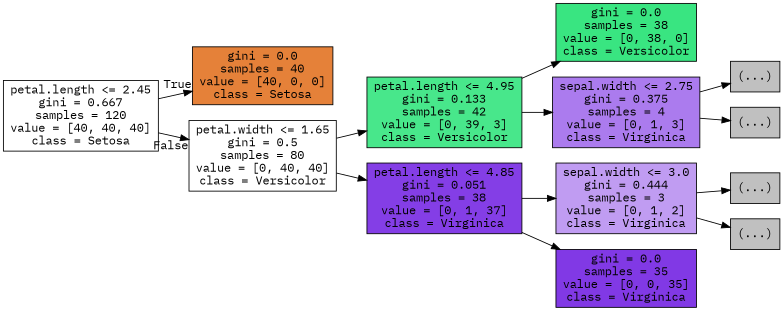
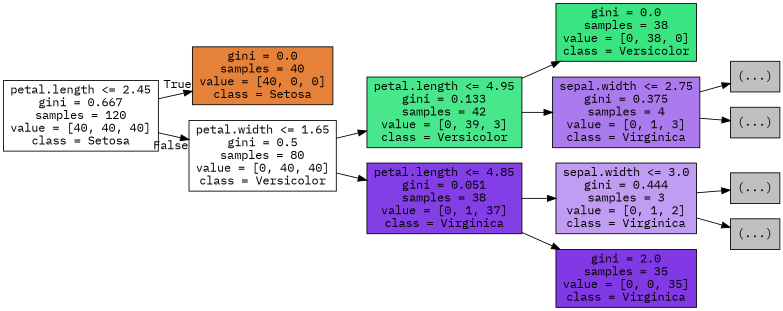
node "gini = 0.0 samples = 35 value = [0, 0, 35] class = Virginica": label "gini = 0.0 samples = 35 value = [0, 0, 35] class = Virginica" -> "gini = 2.0 samples = 35 value = [0, 0, 35] class = Virginica"
